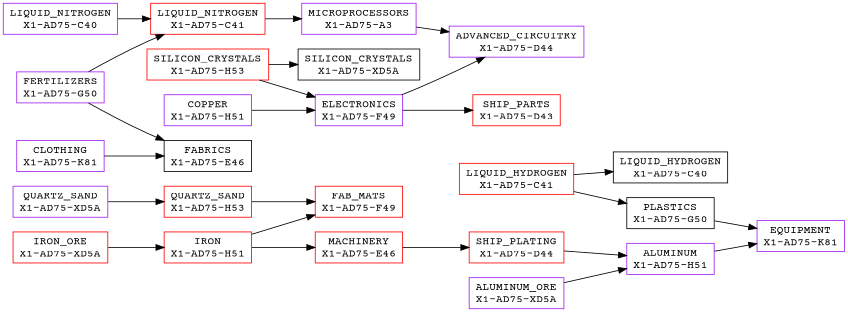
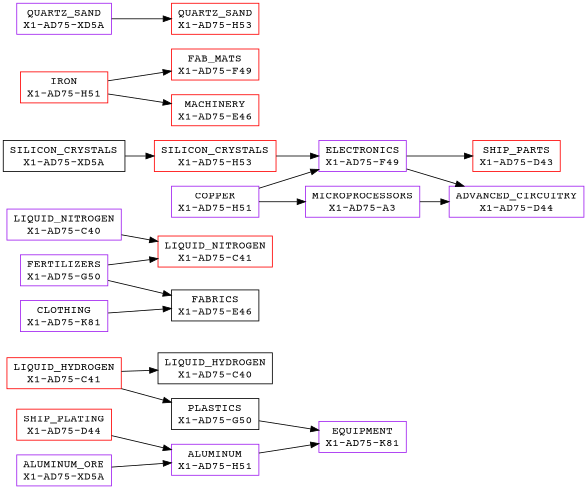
edge "LIQUID_NITROGEN X1-AD75-C41" -> "MICROPROCESSORS X1-AD75-A3": now "COPPER X1-AD75-H51" -> "MICROPROCESSORS X1-AD75-A3"
edge "SILICON_CRYSTALS X1-AD75-H53" -> "SILICON_CRYSTALS X1-AD75-XD5A": reversed
edge "QUARTZ_SAND X1-AD75-H53" -> "FAB_MATS X1-AD75-F49": removed
node "IRON_ORE X1-AD75-XD5A": removed
edge "MACHINERY X1-AD75-E46" -> "SHIP_PLATING X1-AD75-D44": removed
